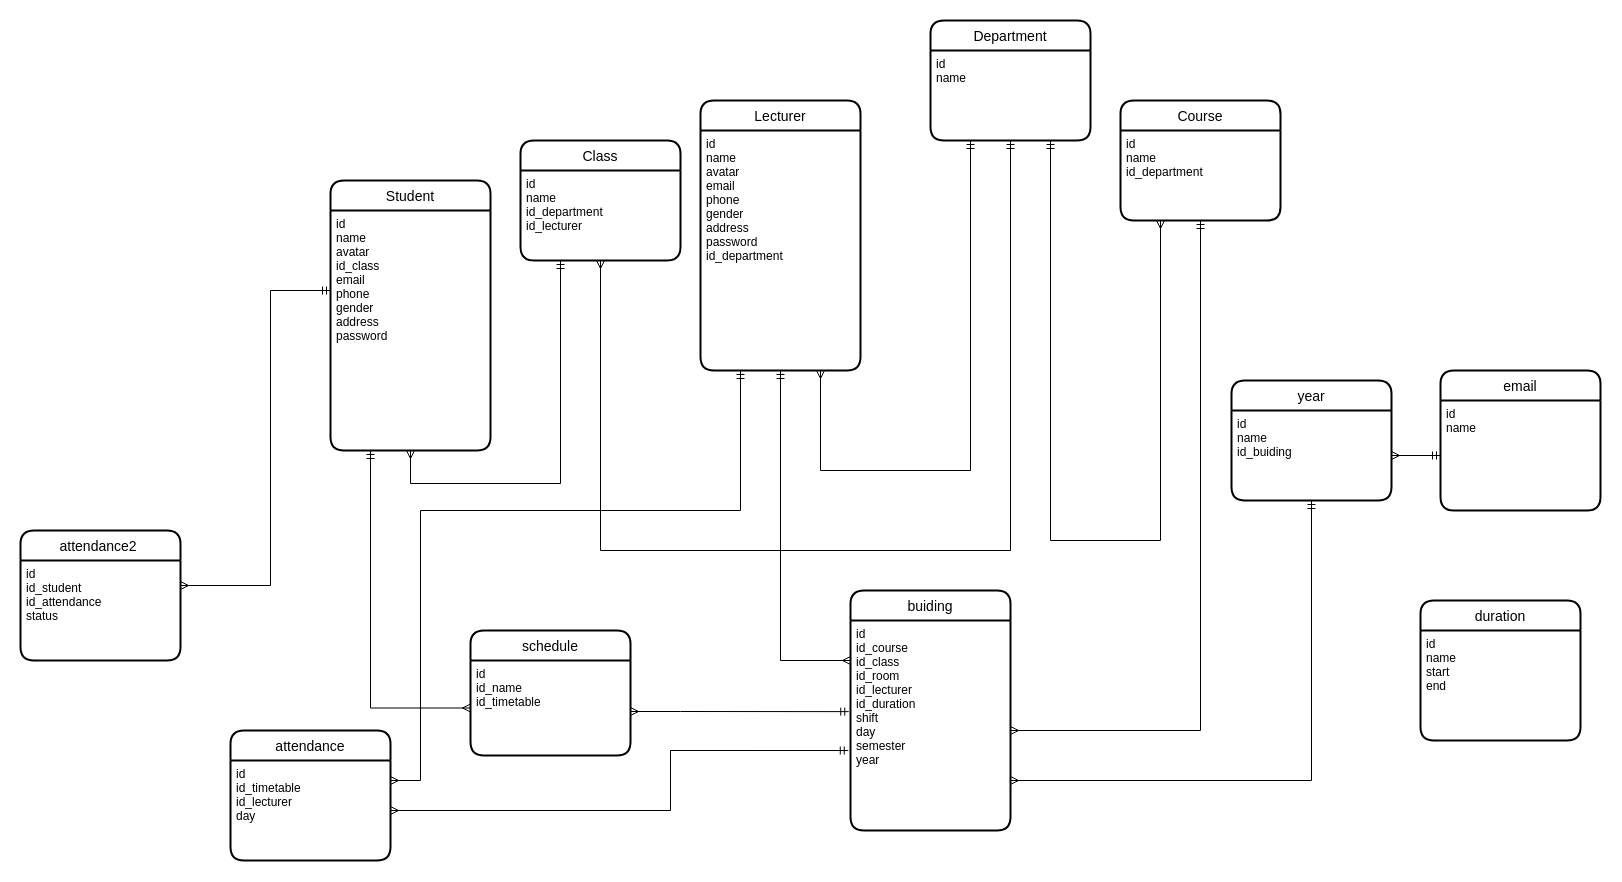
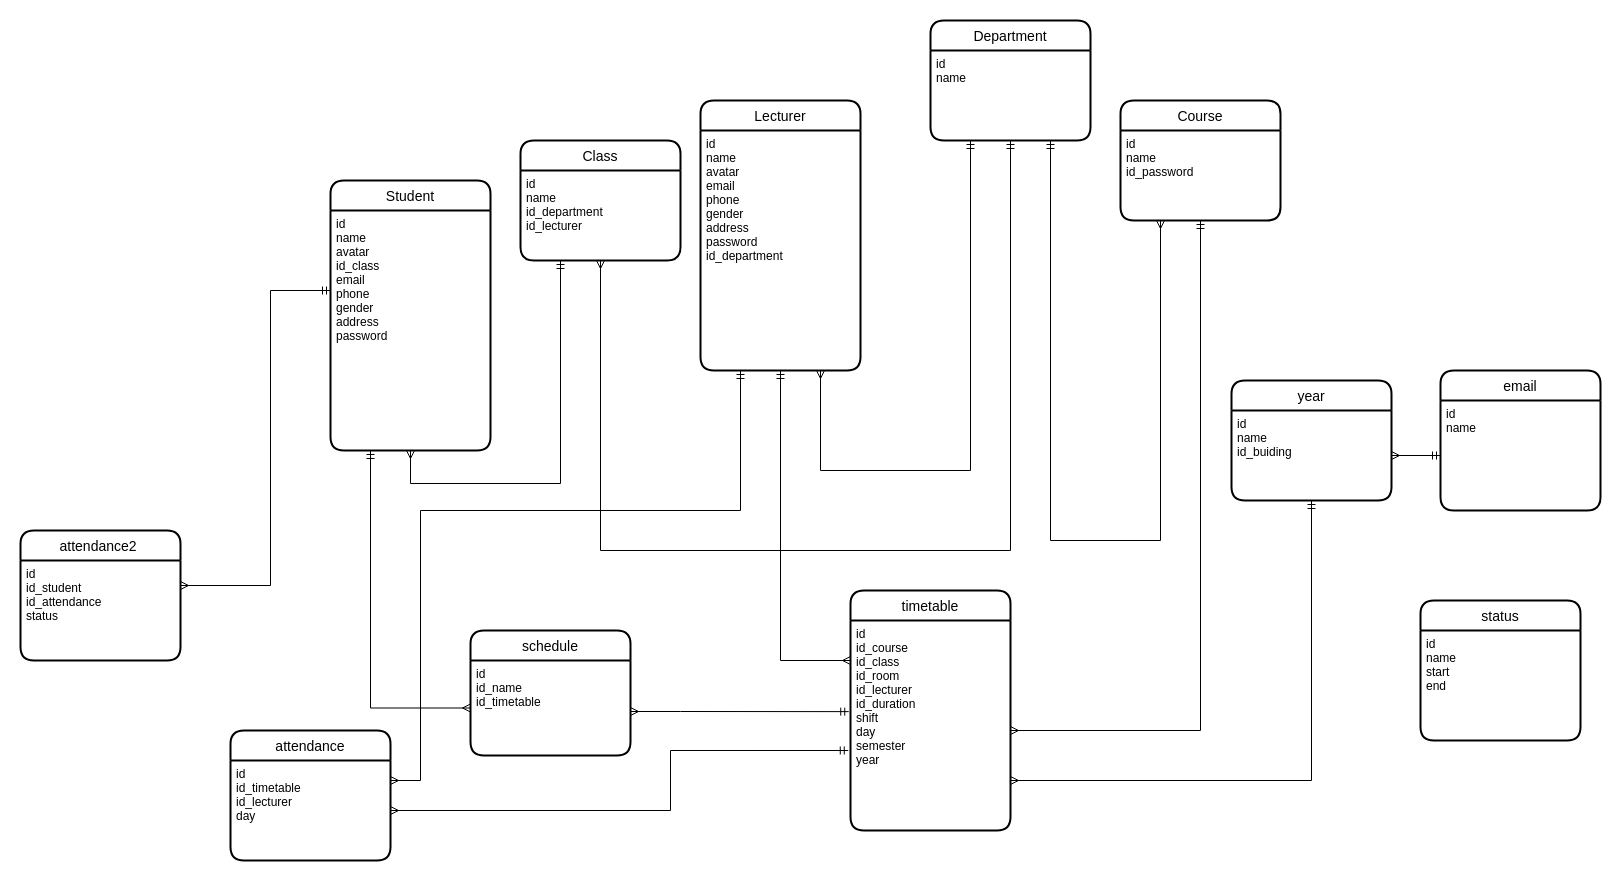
node "id name id_department": label "id name id_department" -> "id name id_password"
node "buiding": label "buiding" -> "timetable"
node "duration": label "duration" -> "status"
